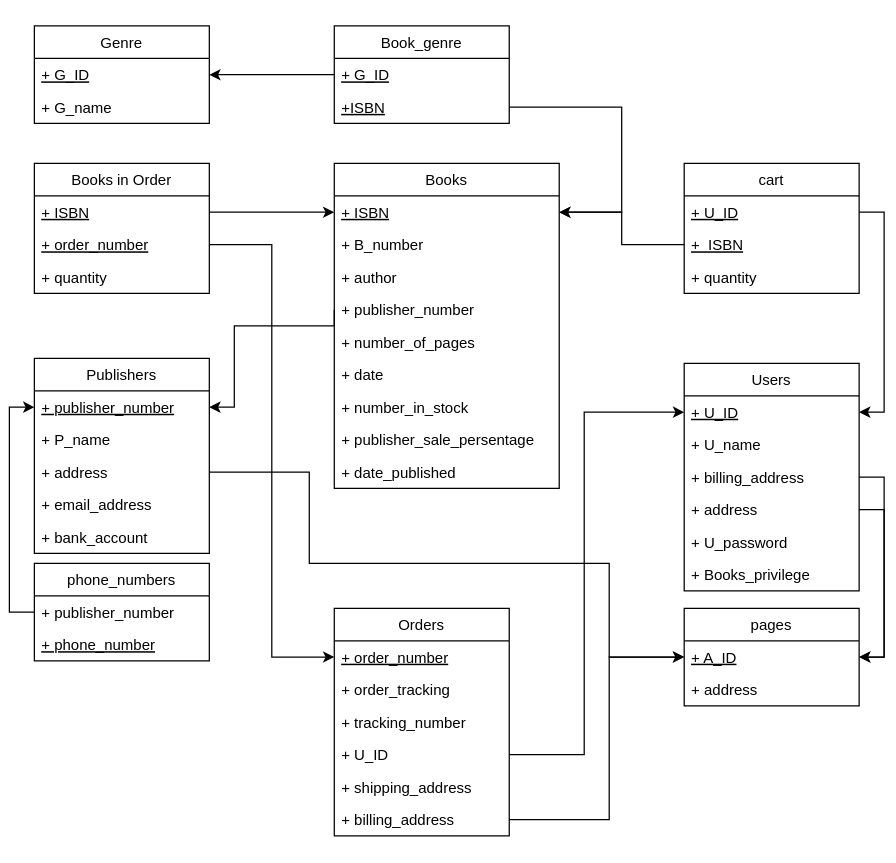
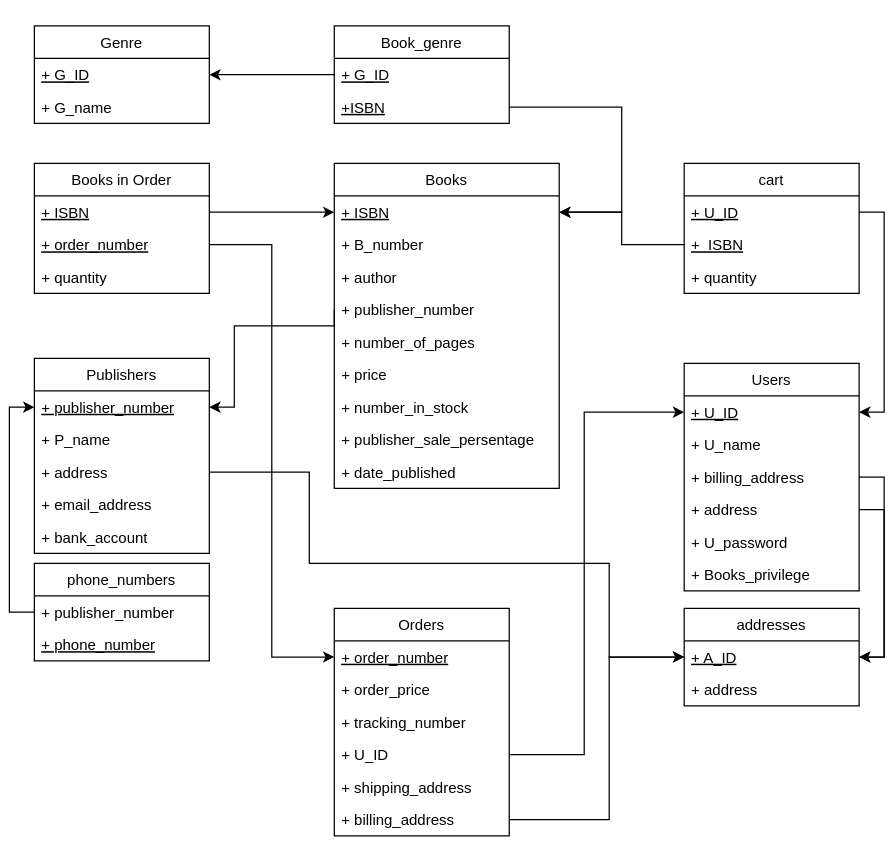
node "+ date": label "+ date" -> "+ price"
node "pages": label "pages" -> "addresses"
node "+ order_tracking": label "+ order_tracking" -> "+ order_price"
